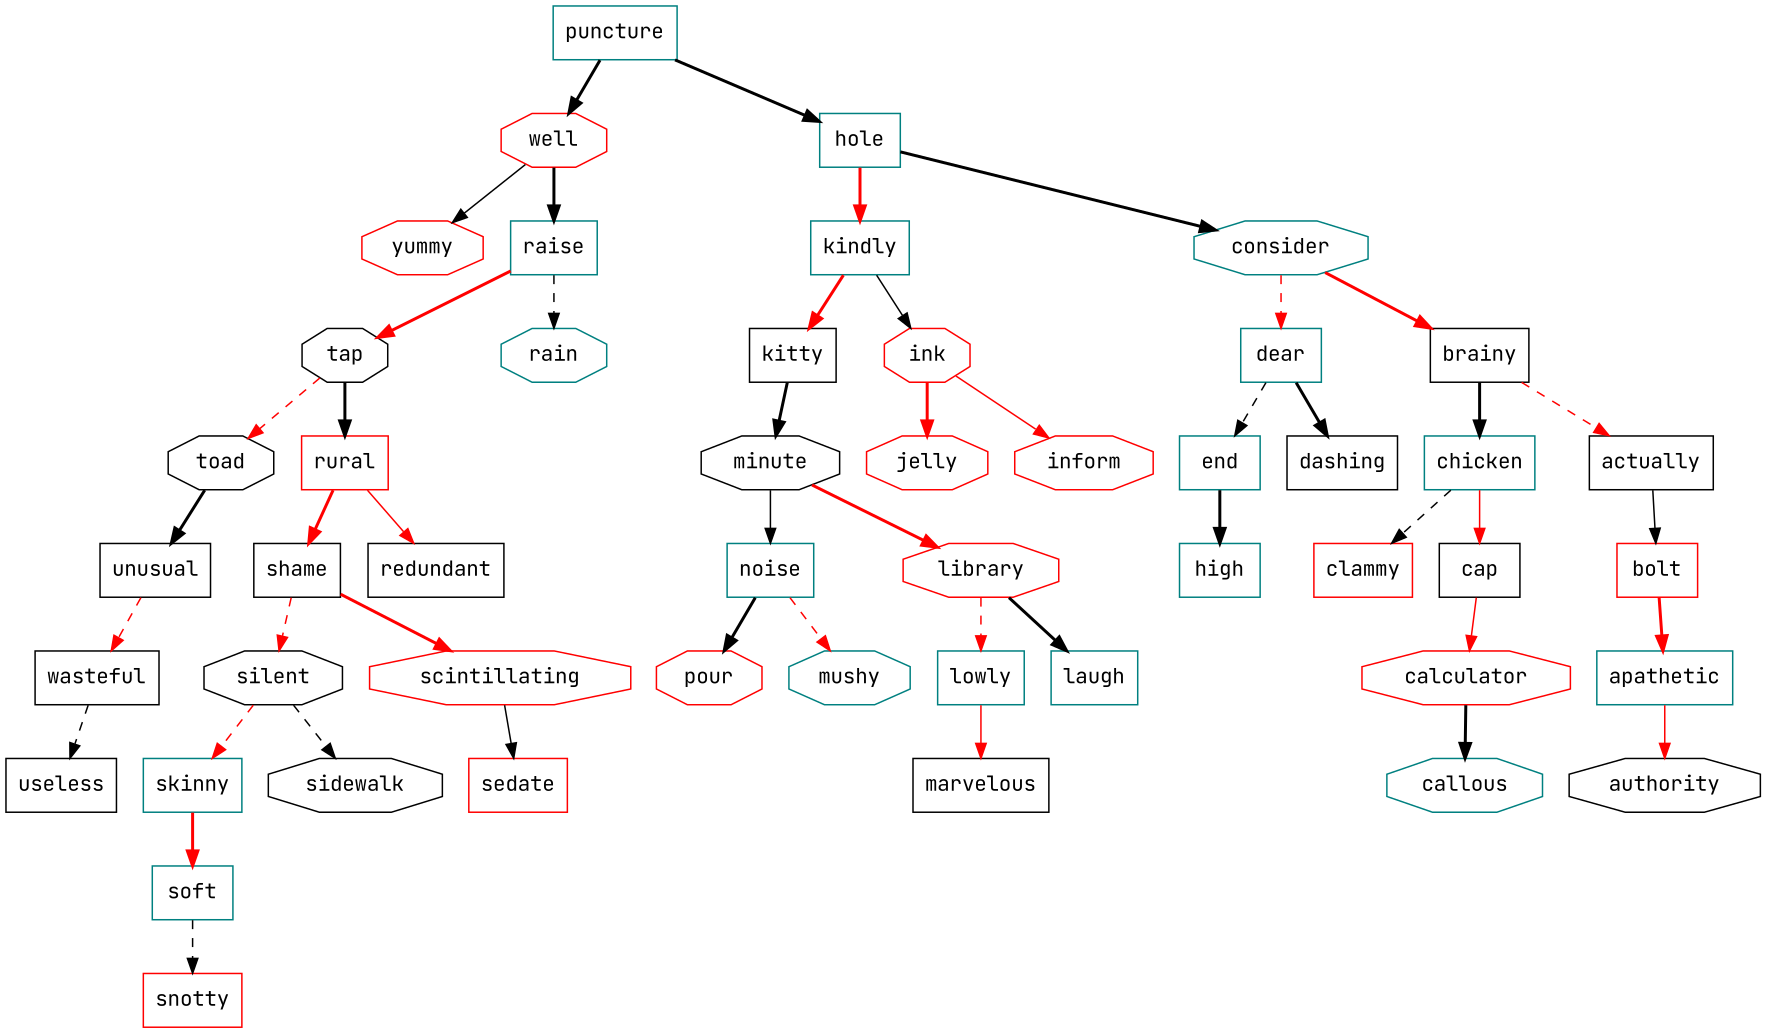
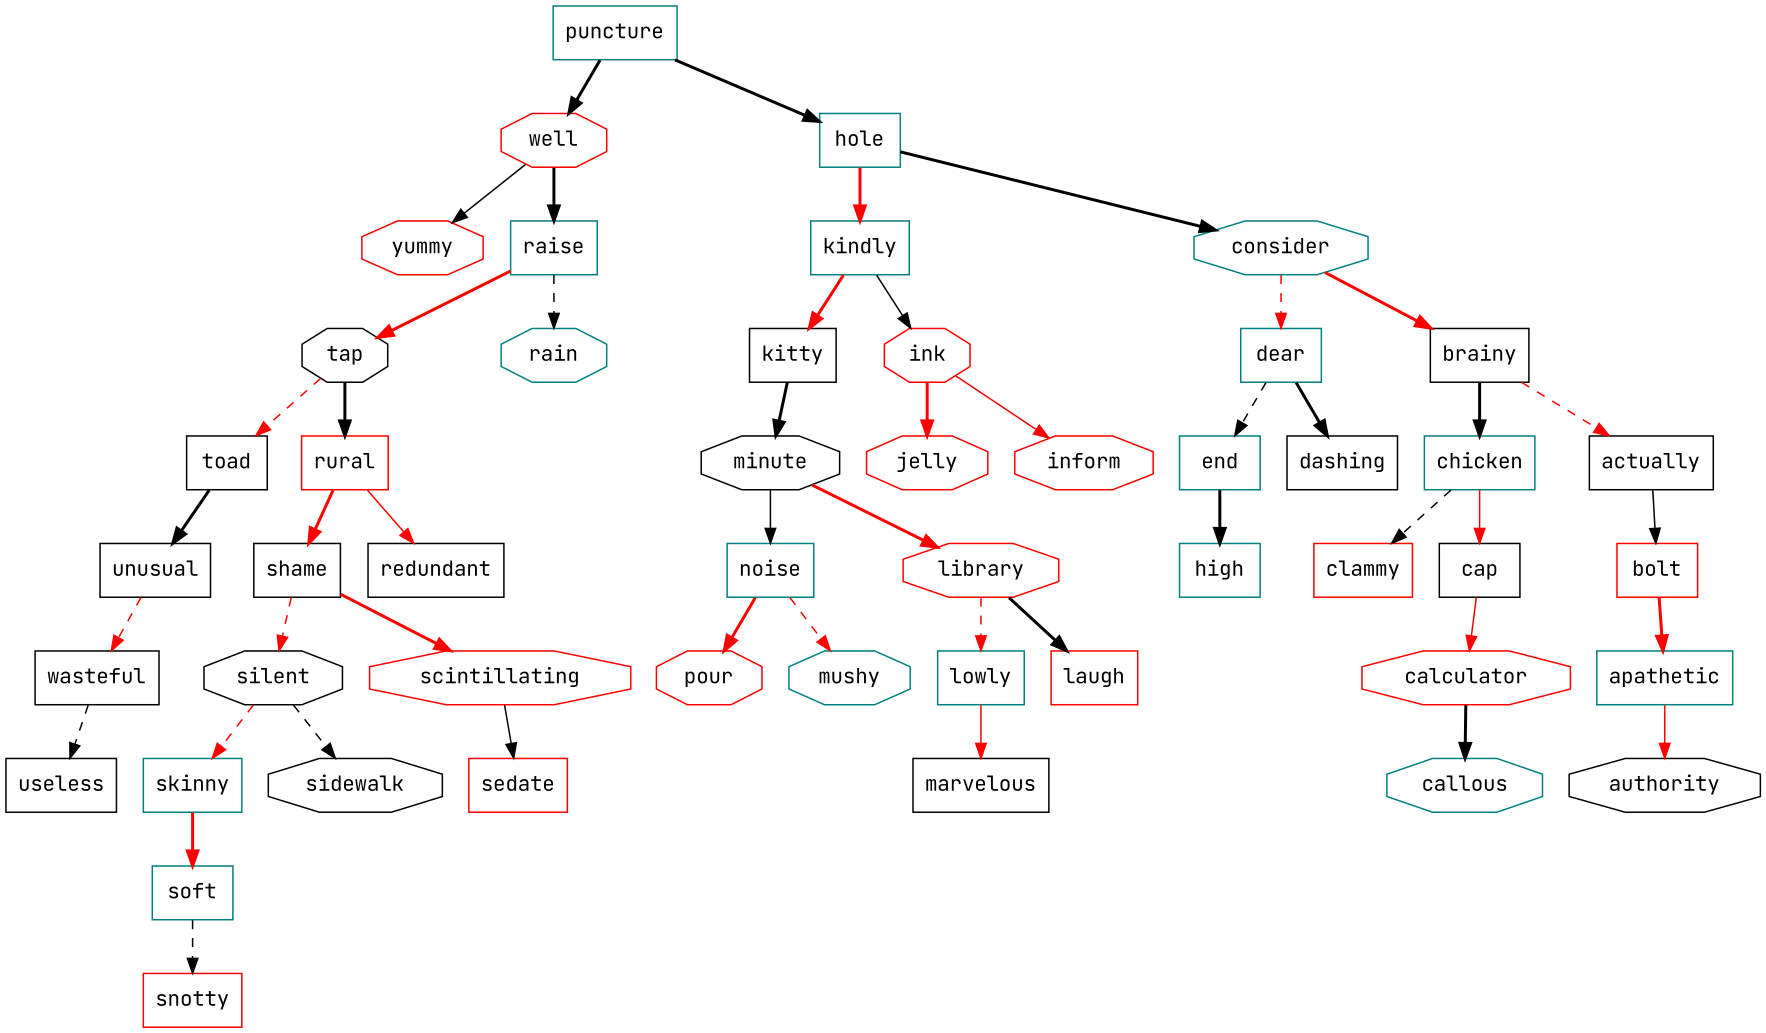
node "toad": shape octagon -> box
edge "noise" -> "pour": color black -> red
node "laugh": color teal -> red
